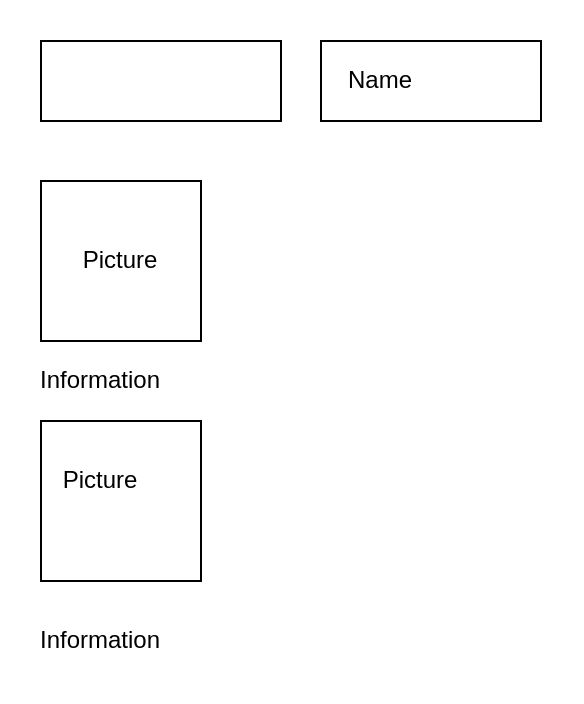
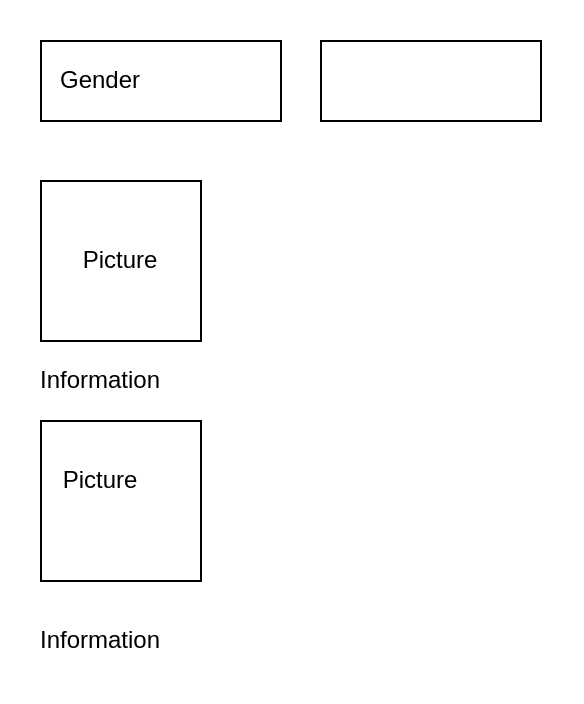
node "Gender": added
node "Name": removed
